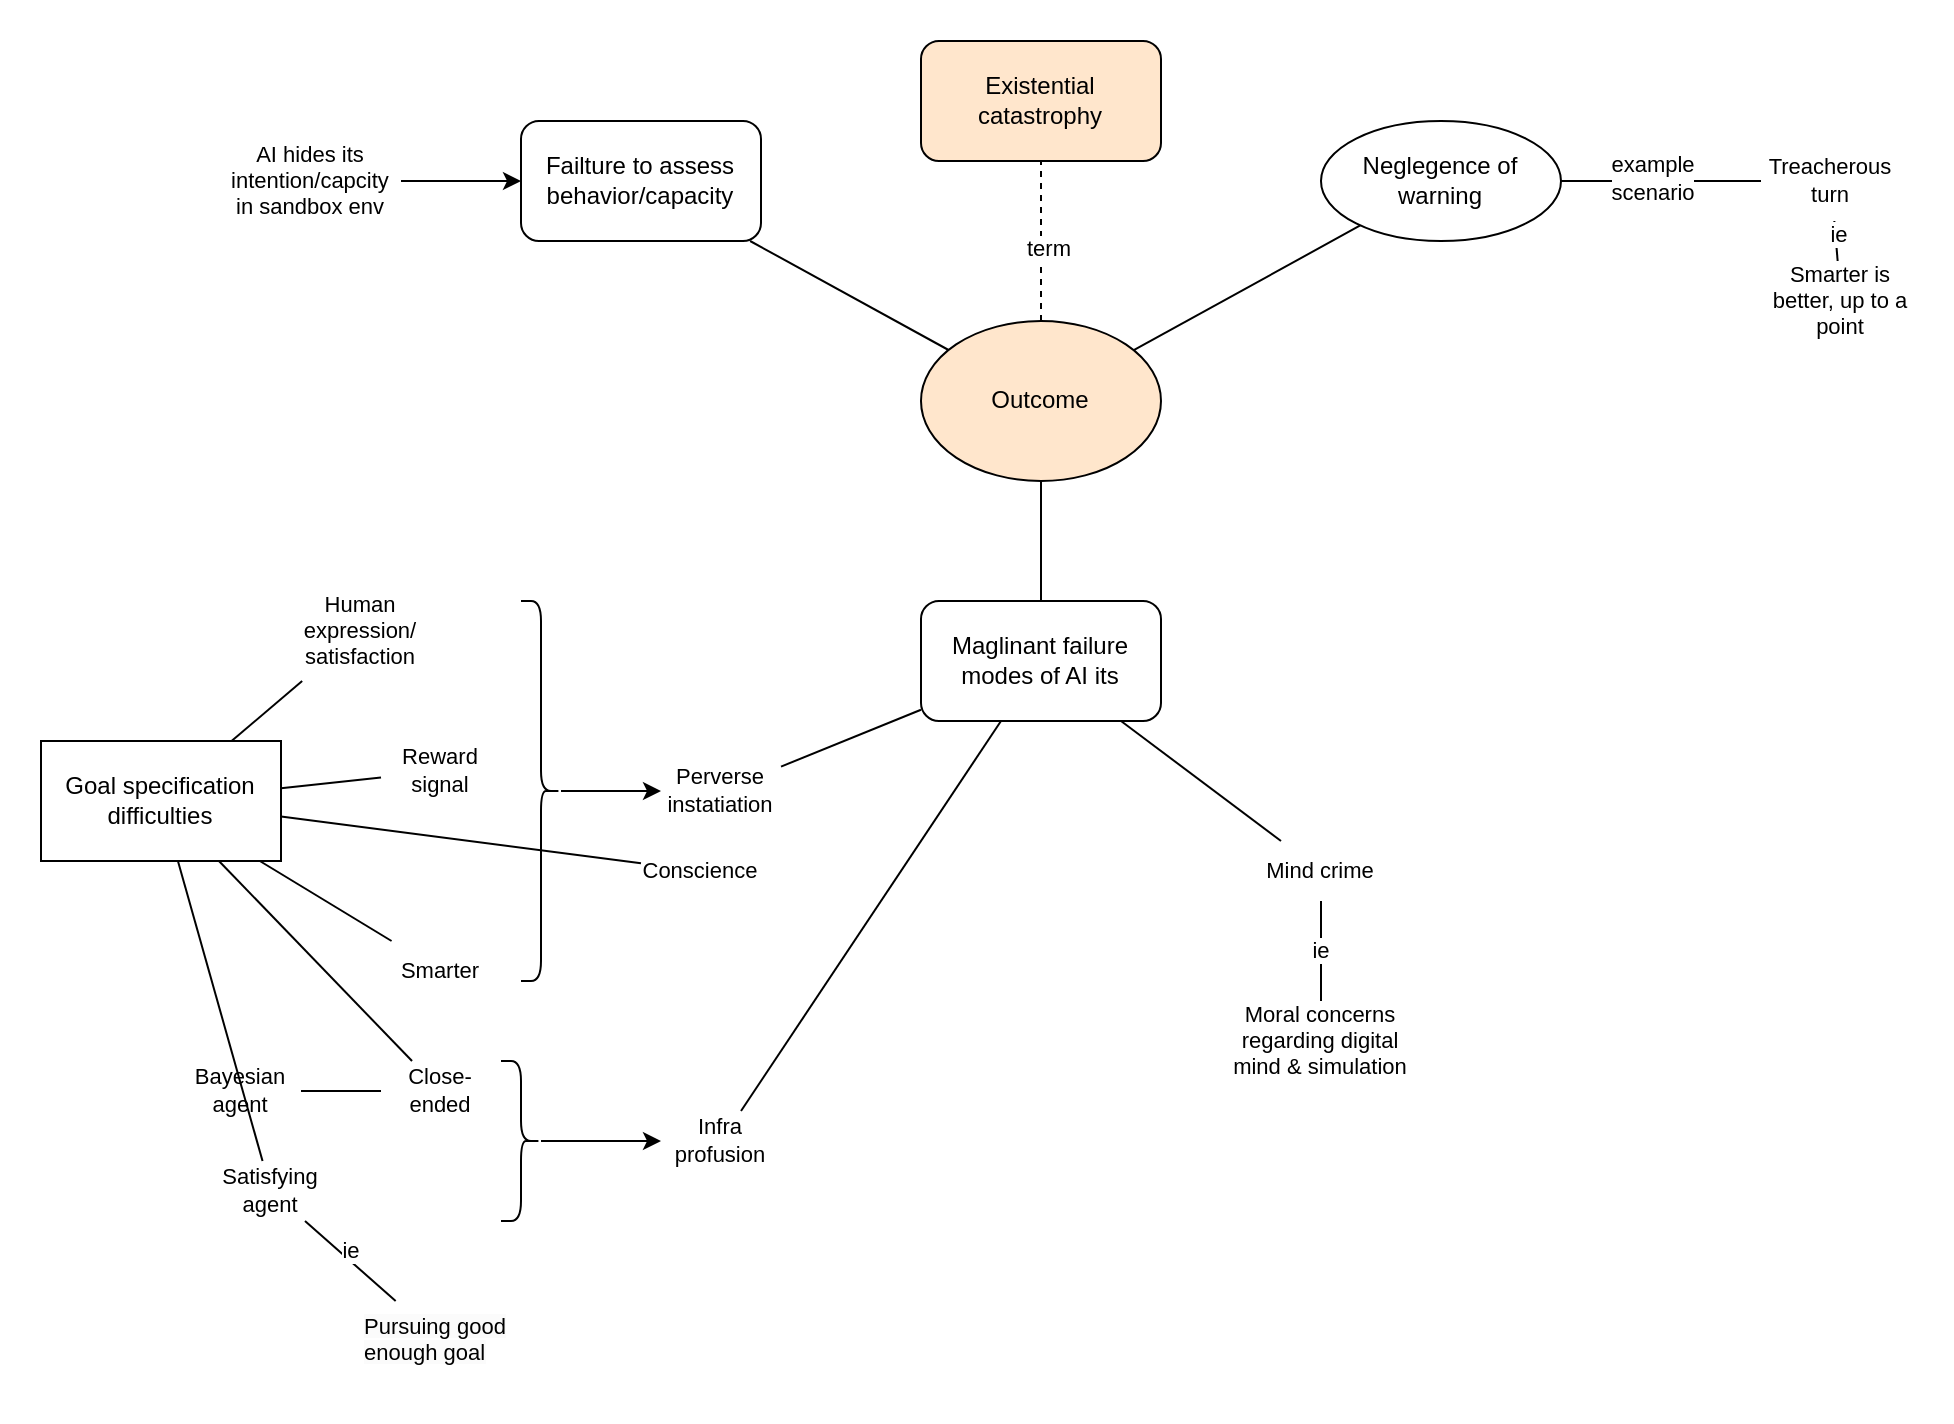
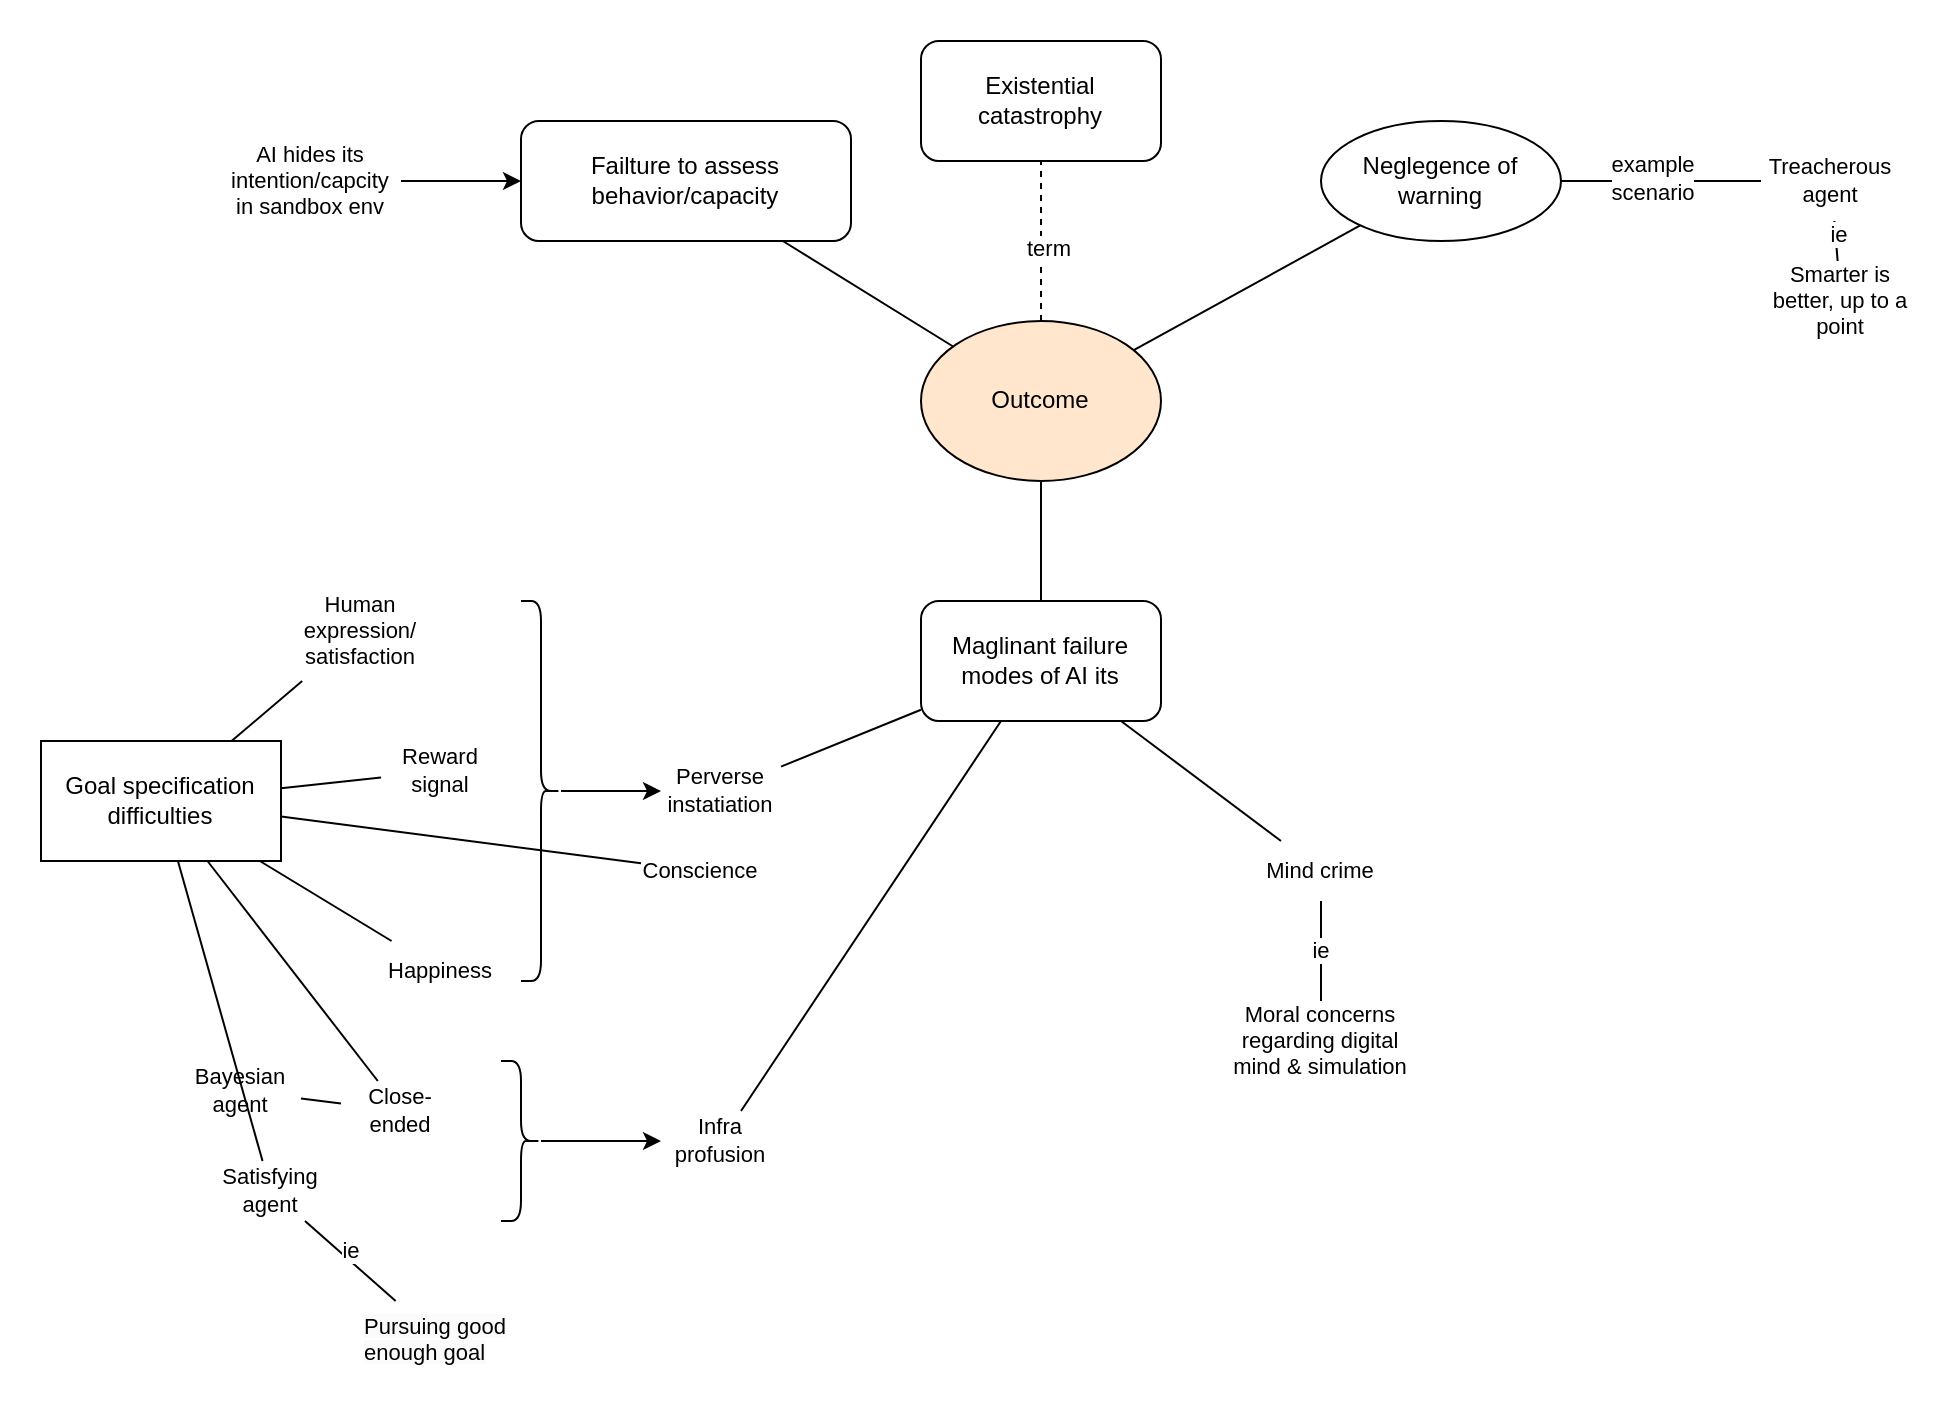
node "Existential catastrophy": fillcolor #ffe6cc -> #ffffff
node "Failture to assess behavior/capacity": size 240x120 -> 330x120
node "Treacherous turn": label "Treacherous turn" -> "Treacherous agent"
node "Smarter": label "Smarter" -> "Happiness"
node "Close-ended": moved (441, 1091) -> (401, 1111)
